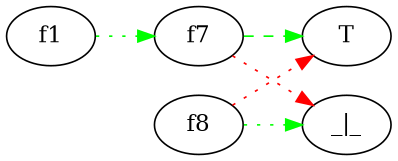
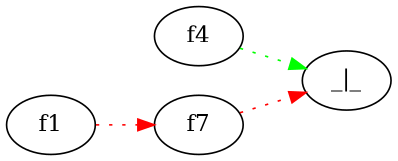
edge "f1" -> "f7": color green -> red
node "T": removed
node "f8": label "f8" -> "f4"
